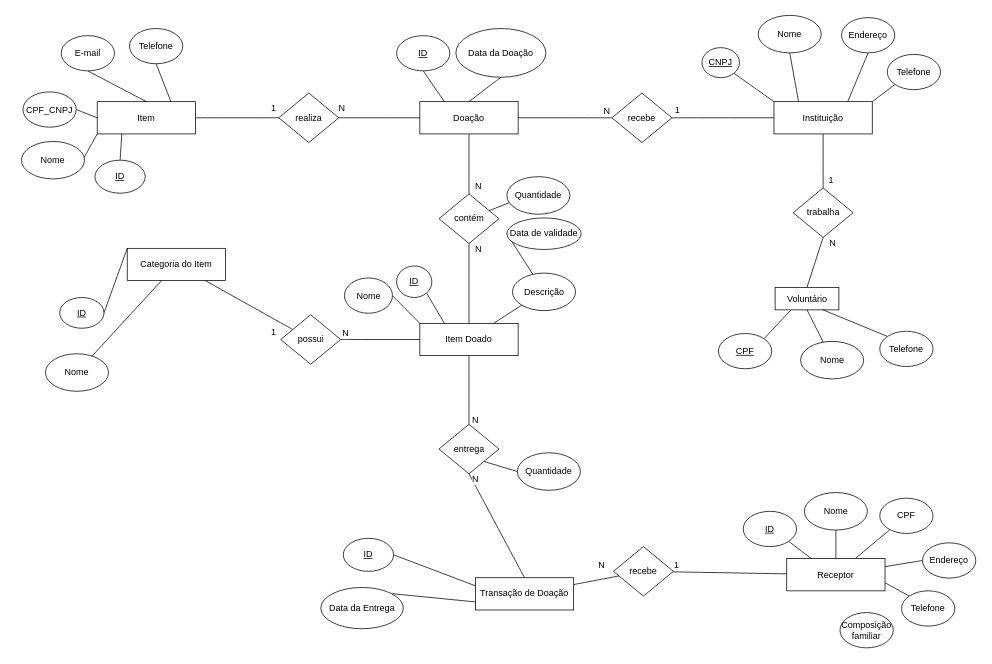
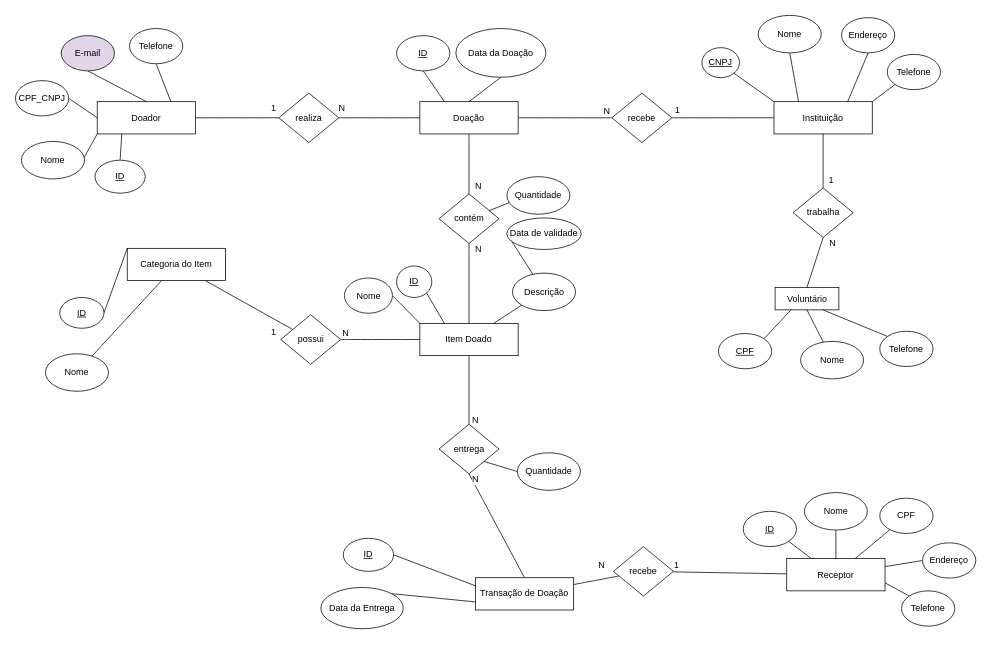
node "E-mail": fillcolor #ffffff -> #e1d5e7
node "CPF_CNPJ": moved (50, 110) -> (42, 98)
node "Item": label "Item" -> "Doador"
node "Composição familiar": removed
